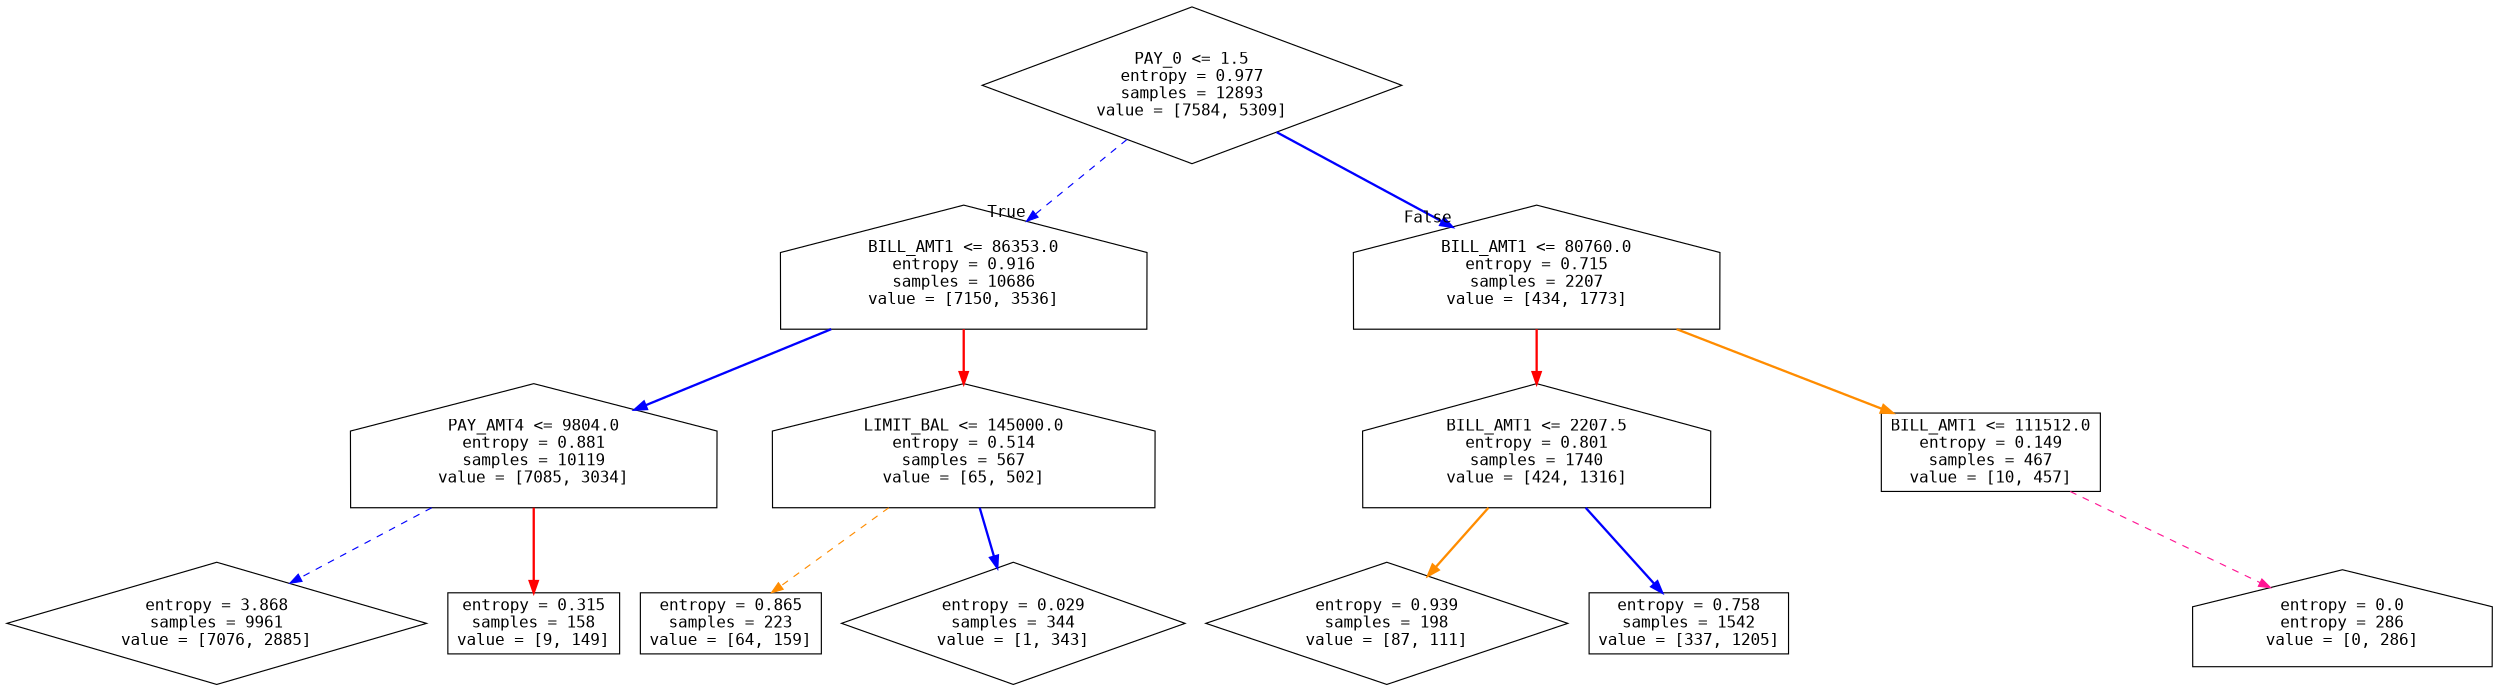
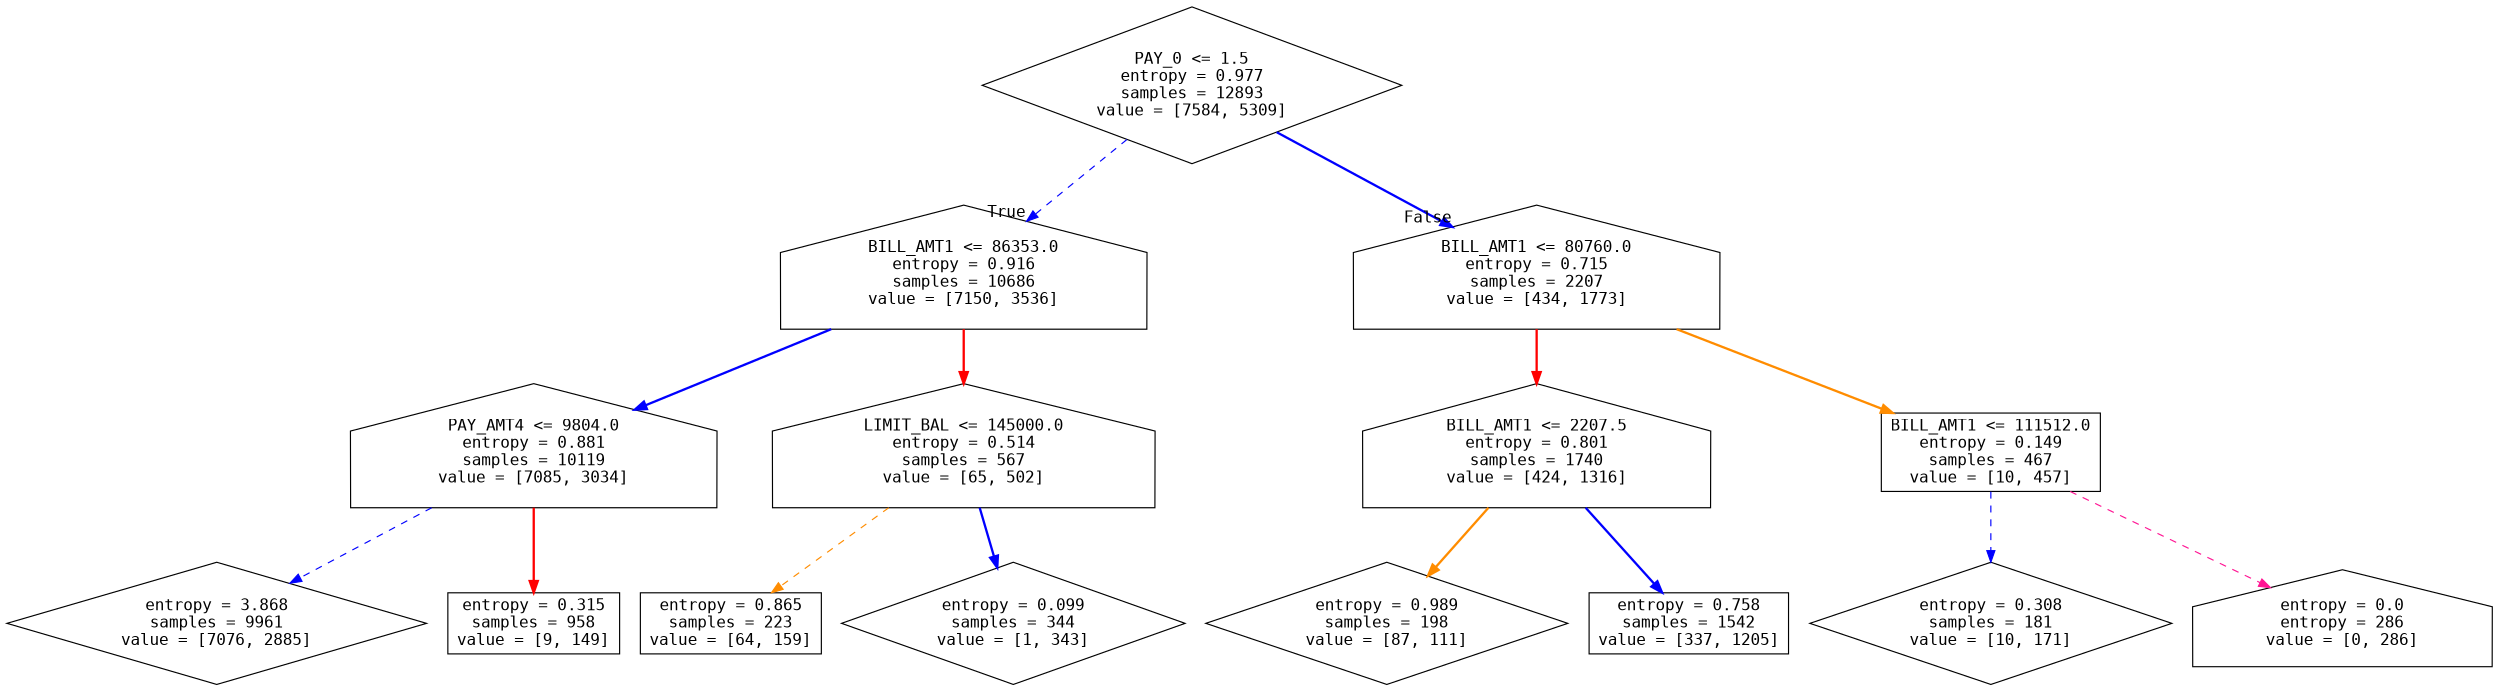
node "entropy = 0.315 samples = 158 value = [9, 149]": label "entropy = 0.315 samples = 158 value = [9, 149]" -> "entropy = 0.315 samples = 958 value = [9, 149]"
node "entropy = 0.029 samples = 344 value = [1, 343]": label "entropy = 0.029 samples = 344 value = [1, 343]" -> "entropy = 0.099 samples = 344 value = [1, 343]"
node "entropy = 0.939 samples = 198 value = [87, 111]": label "entropy = 0.939 samples = 198 value = [87, 111]" -> "entropy = 0.989 samples = 198 value = [87, 111]"
node "entropy = 0.308 samples = 181 value = [10, 171]": added
